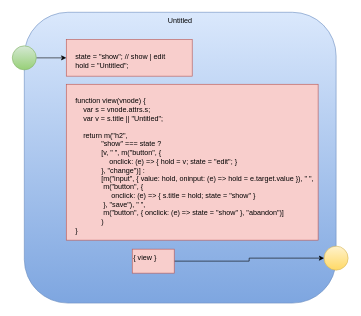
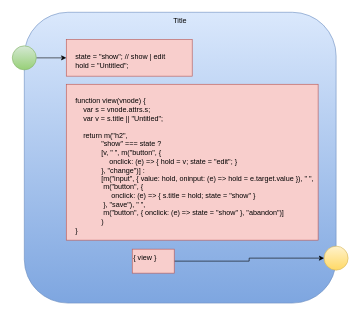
node "Untitled": label "Untitled" -> "Title"
